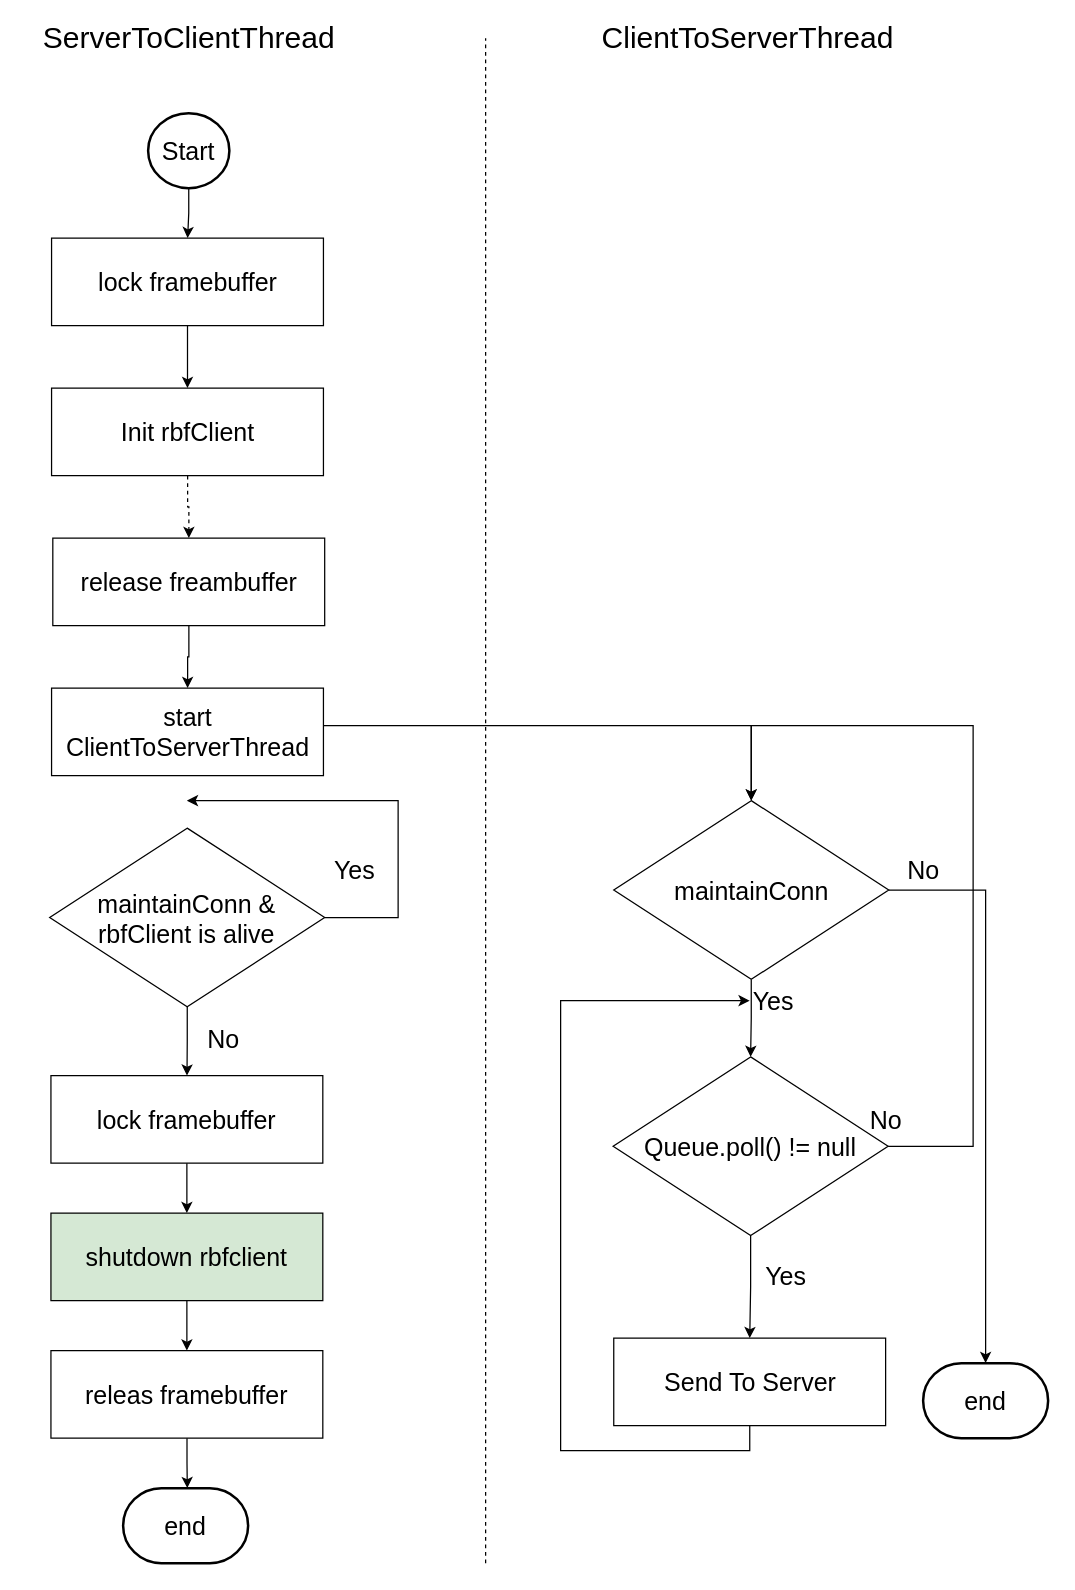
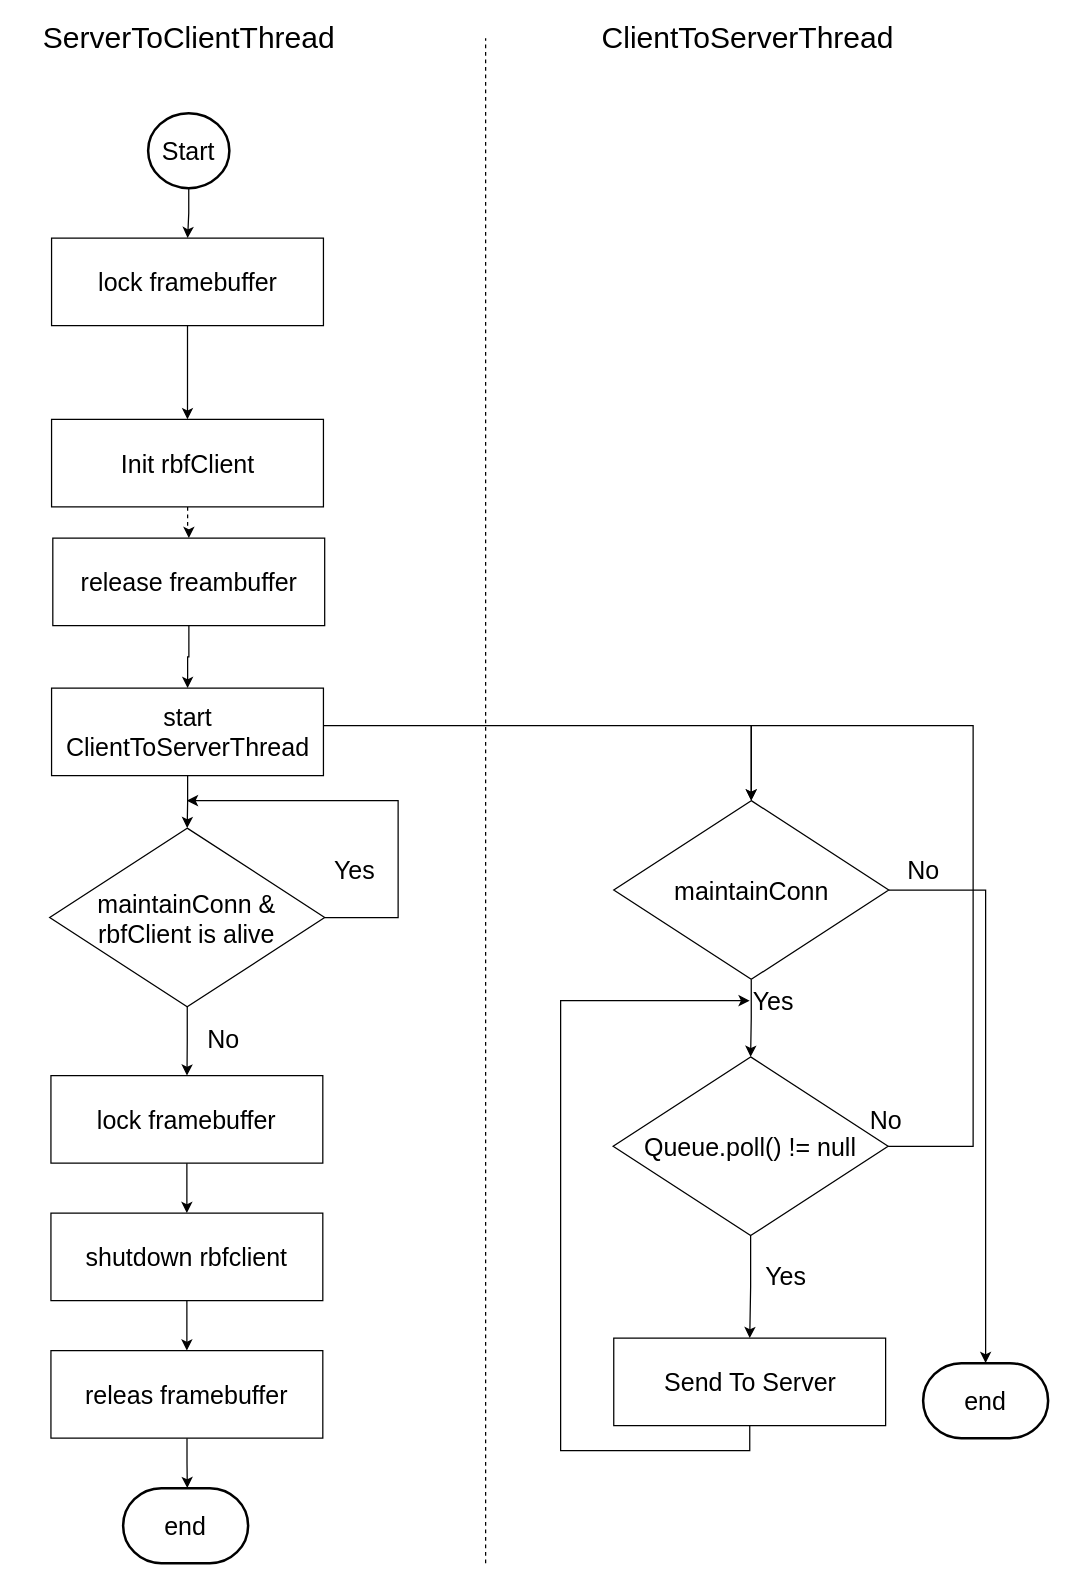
node "Init rbfClient": moved (188, 432) -> (188, 463)
edge "start ClientToServerThread" -> "maintainConn & rbfClient is alive": added
node "shutdown rbfclient": fillcolor #d5e8d4 -> #ffffff
